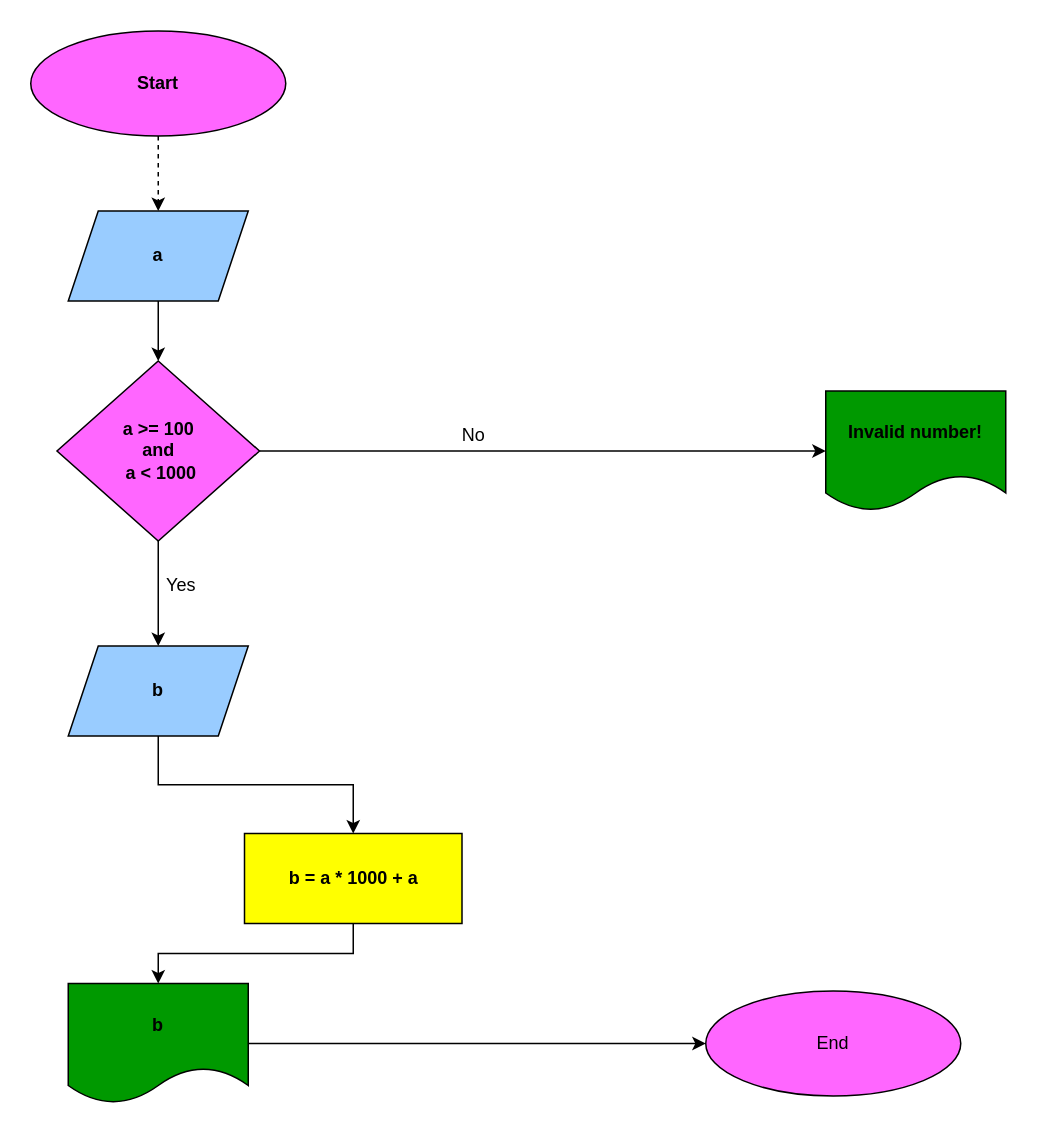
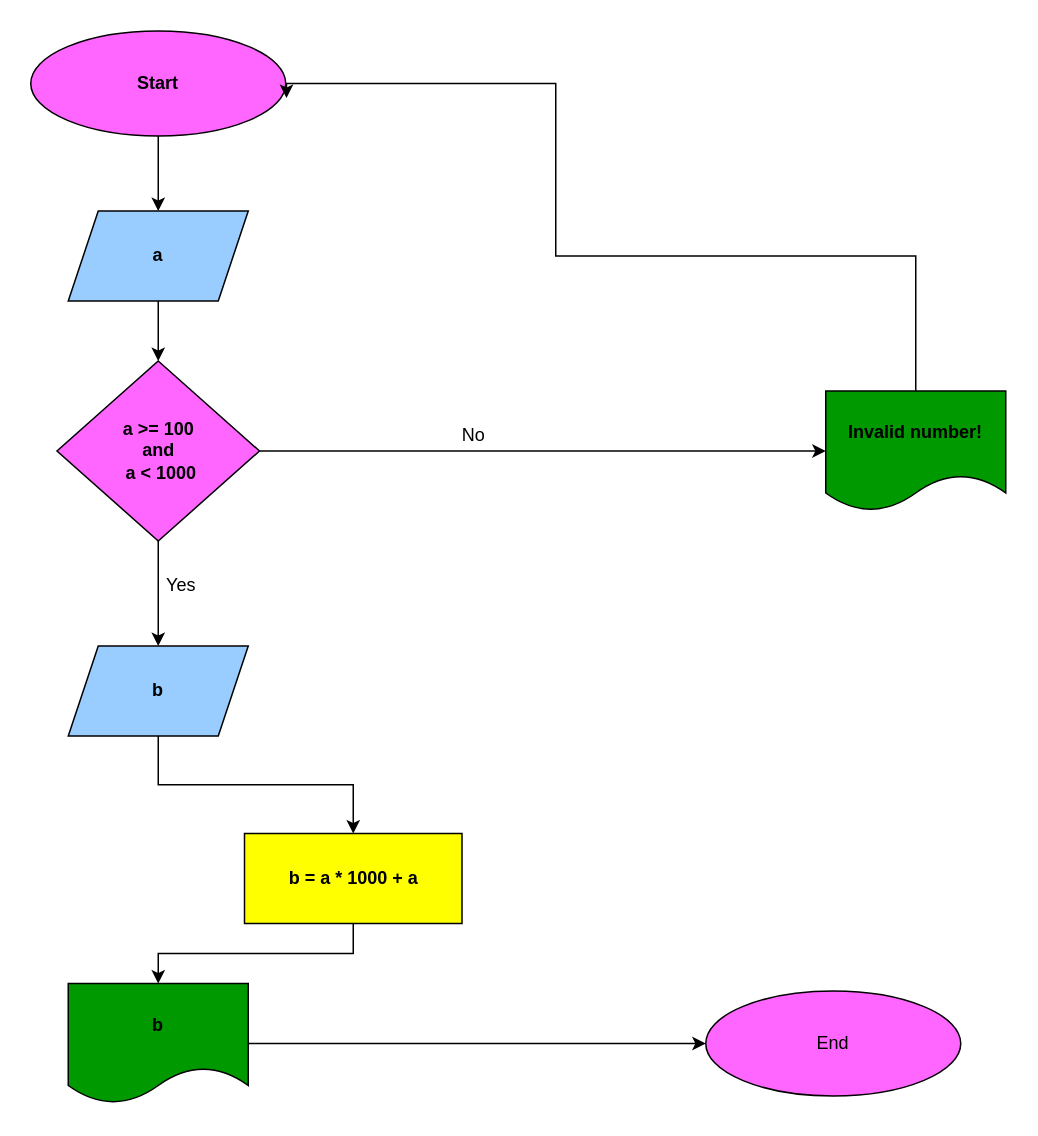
edge "Start" -> "a": style dashed -> solid
edge "Invalid number!" -> "Start": added
